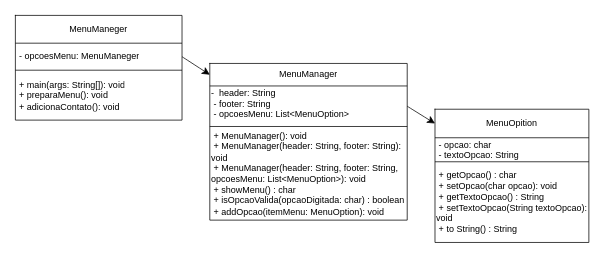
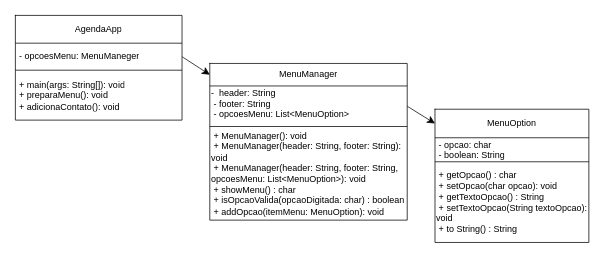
node "MenuManeger": label "MenuManeger" -> "AgendaApp"
node "MenuOpition": label "MenuOpition" -> "MenuOption"
node "- opcao: char - textoOpcao: String": label "- opcao: char - textoOpcao: String" -> "- opcao: char - boolean: String"
